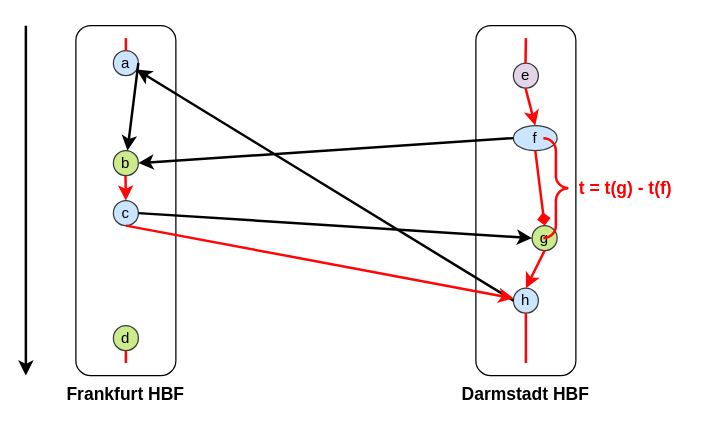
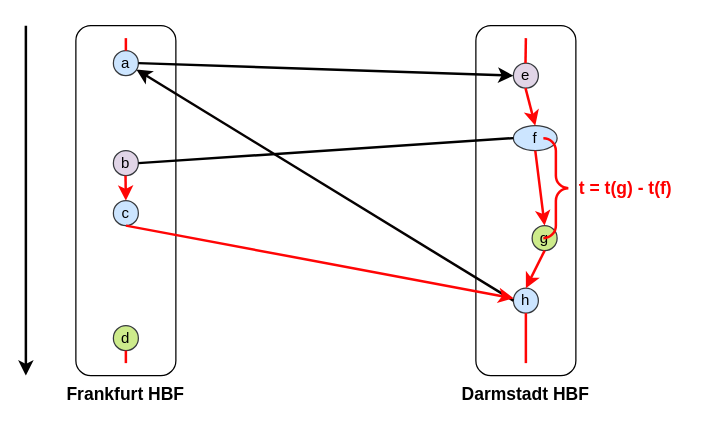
edge "a" -> "b": now "a" -> "e"
edge "f" -> "b": arrowhead classic -> none
node "b": fillcolor #cdeb8b -> #e1d5e7
edge "f" -> "g": arrowhead diamond -> classic
edge "c" -> "g": removed
